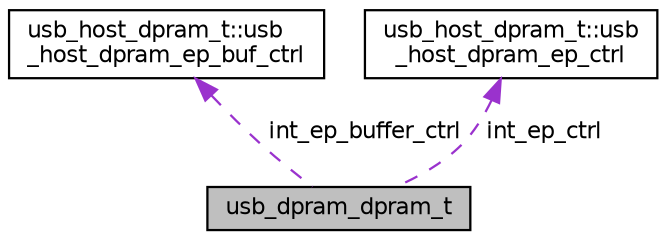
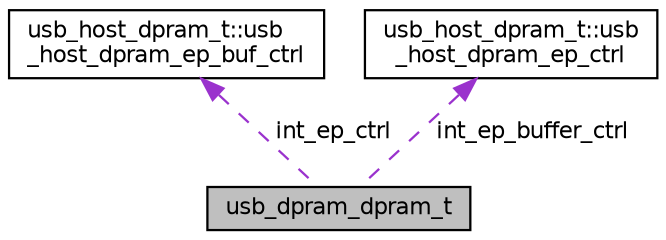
edge "usb_dpram_dpram_t" -> "usb_host_dpram_t::usb _host_dpram_ep_buf_ctrl": label " int_ep_buffer_ctrl" -> " int_ep_ctrl"
edge "usb_dpram_dpram_t" -> "usb_host_dpram_t::usb _host_dpram_ep_ctrl": label " int_ep_ctrl" -> " int_ep_buffer_ctrl"
